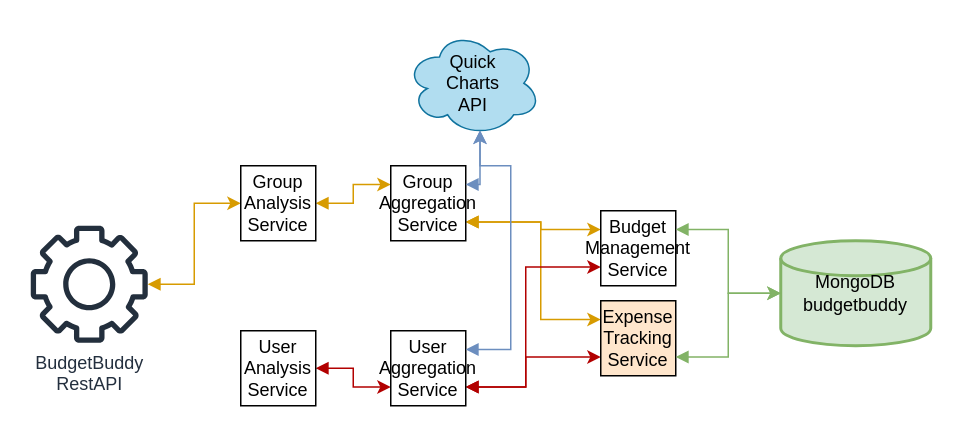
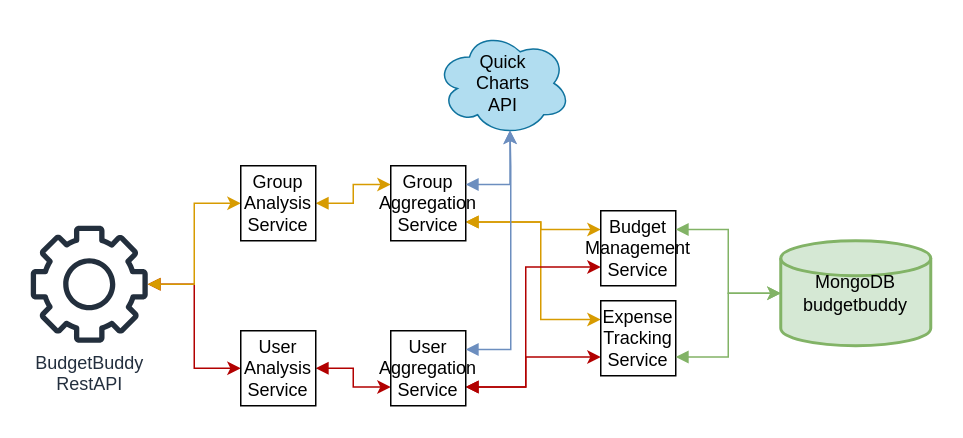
node "Quick Charts API": moved (473, 83) -> (503, 83)
node "Expense Tracking Service": fillcolor #ffe6cc -> #ffffff
edge "BudgetBuddy RestAPI" -- "User Analysis Service": added
